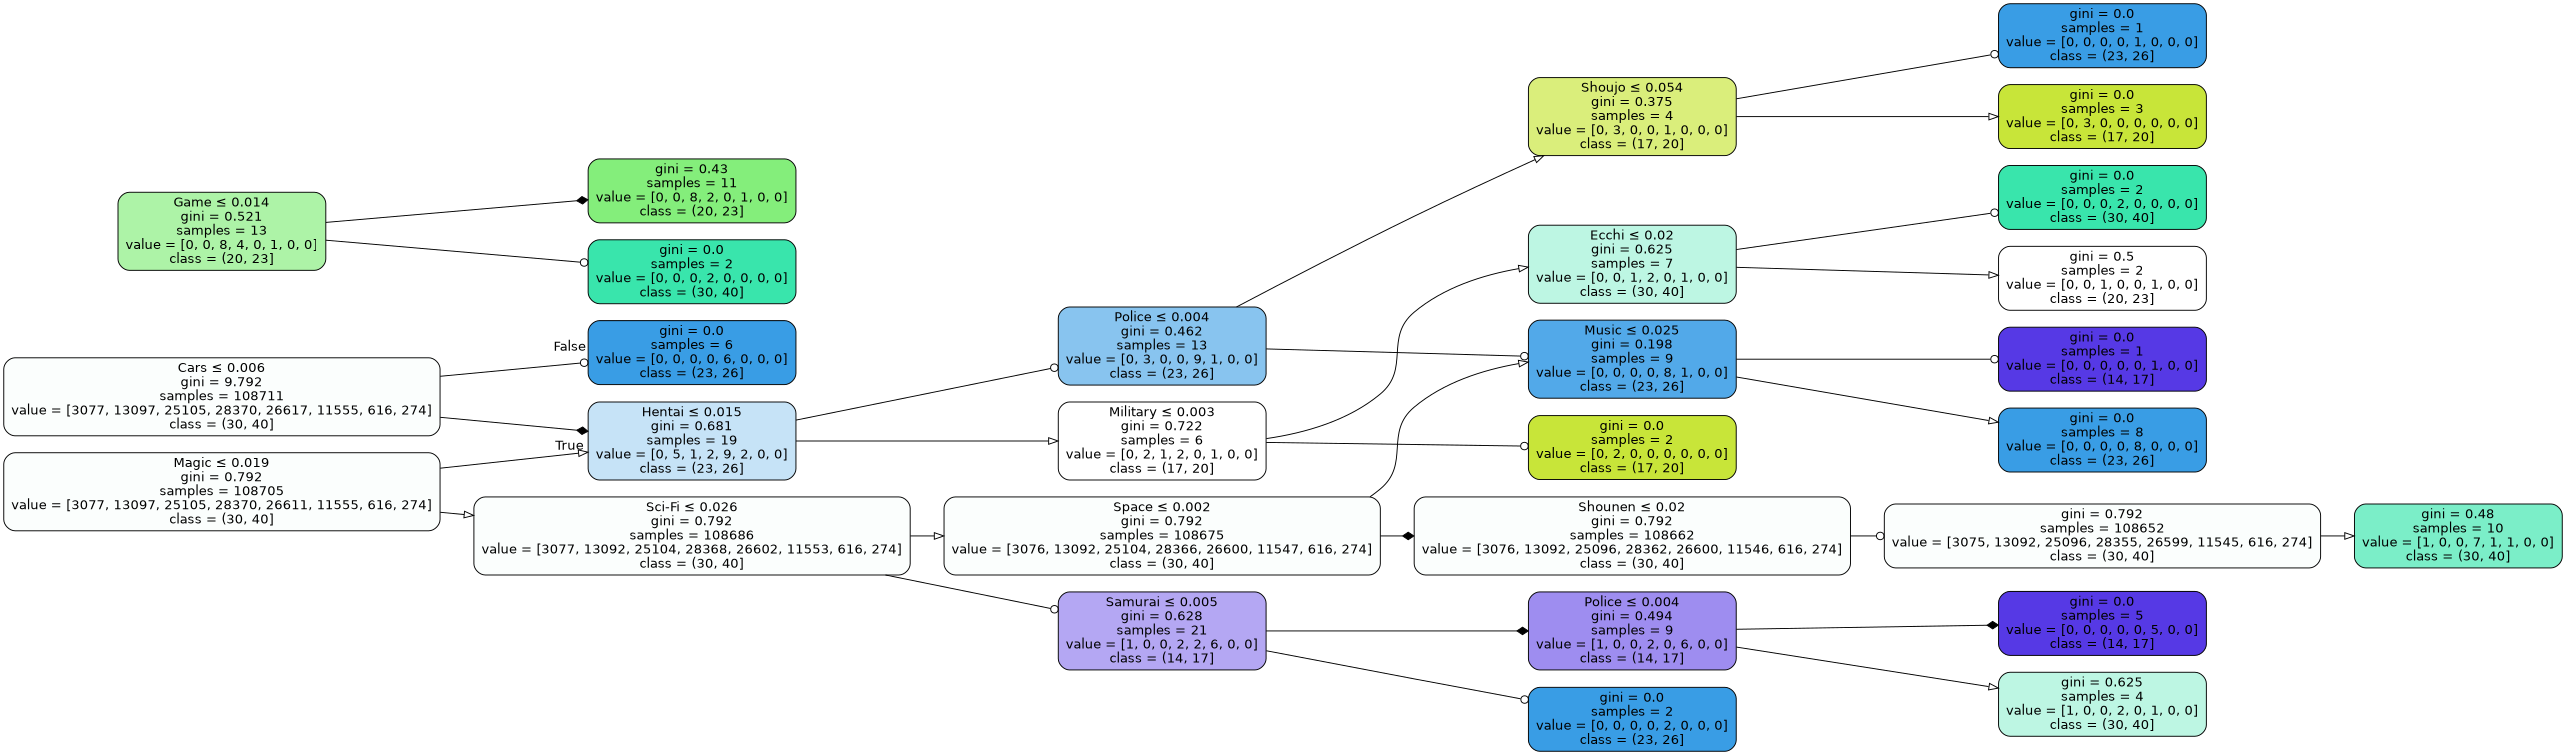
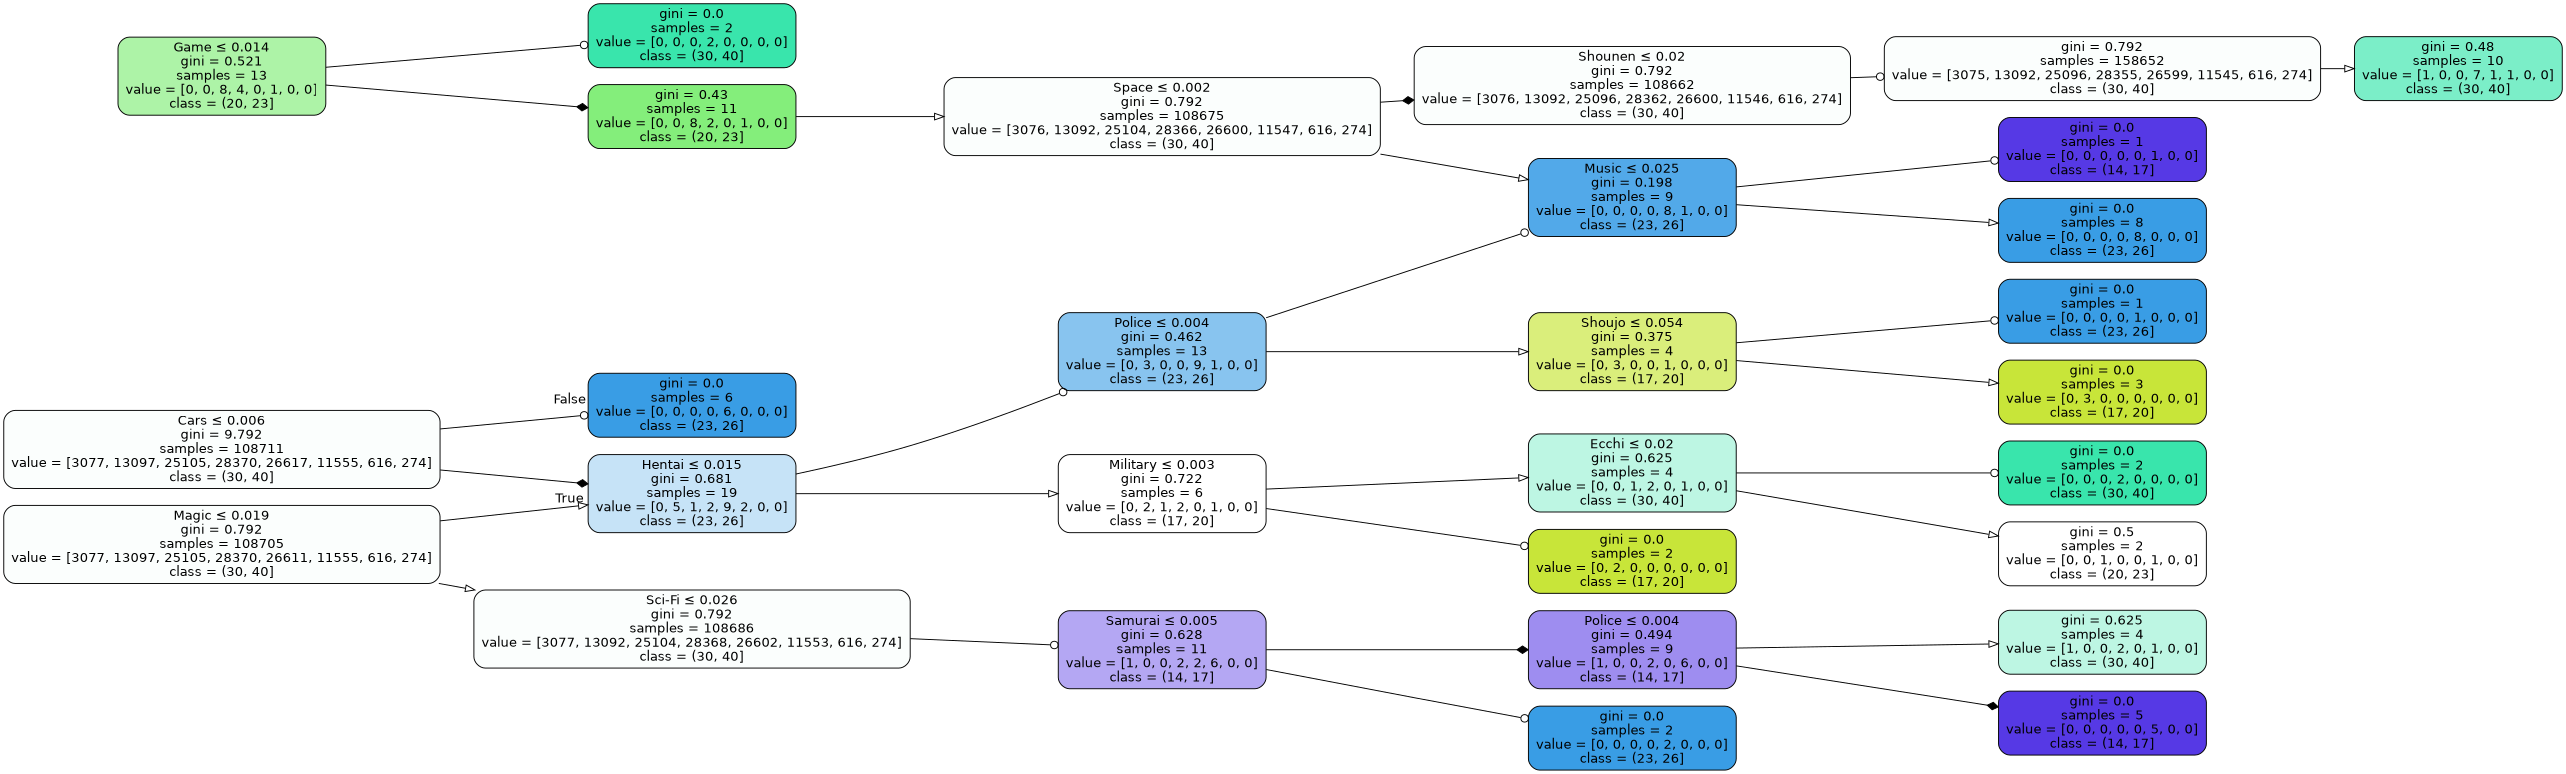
node "Ecchi ≤ 0.02": text "samples = 7" -> "samples = 4"
node "gini = 0.792": text "samples = 108652" -> "samples = 158652"
edge "Sci-Fi ≤ 0.026" -> "Space ≤ 0.002": now "gini = 0.43" -> "Space ≤ 0.002"
node "Samurai ≤ 0.005": text "samples = 21" -> "samples = 11"
